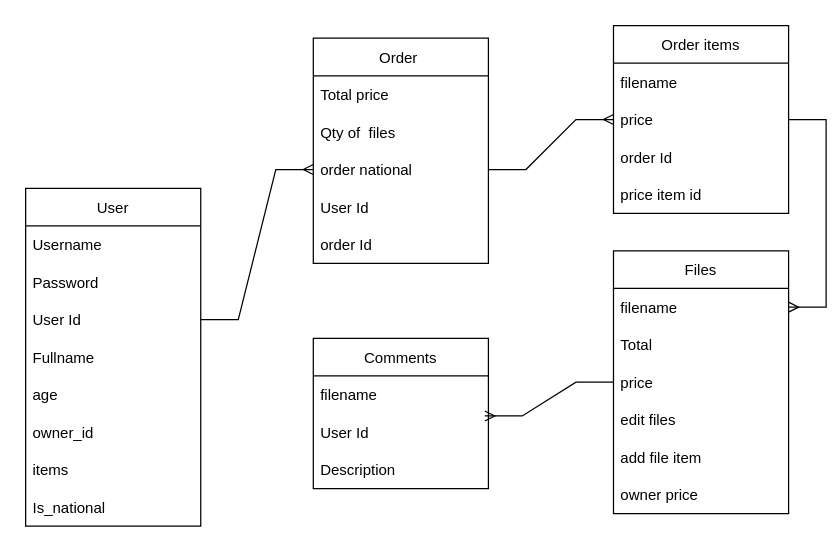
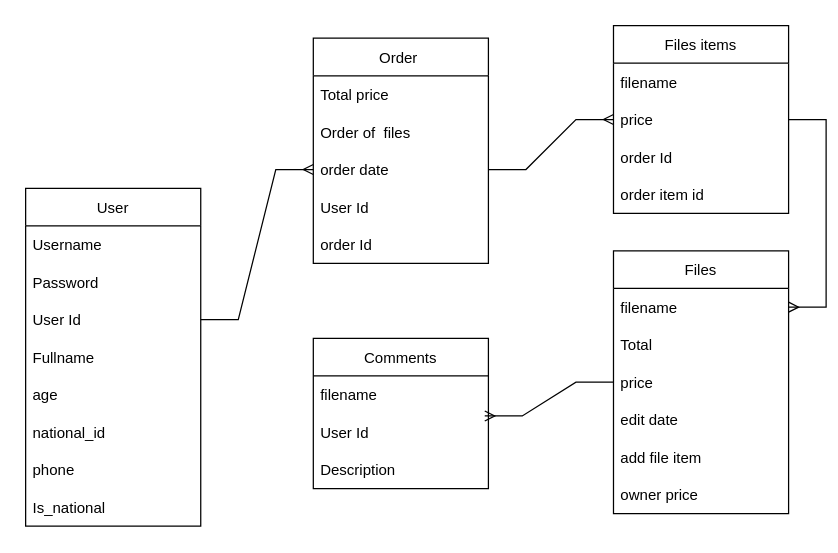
node "Order items": label "Order items" -> "Files items"
node "Qty of files": label "Qty of files" -> "Order of files"
node "order national": label "order national" -> "order date"
node "price item id": label "price item id" -> "order item id"
node "edit files": label "edit files" -> "edit date"
node "owner_id": label "owner_id" -> "national_id"
node "items": label "items" -> "phone"
